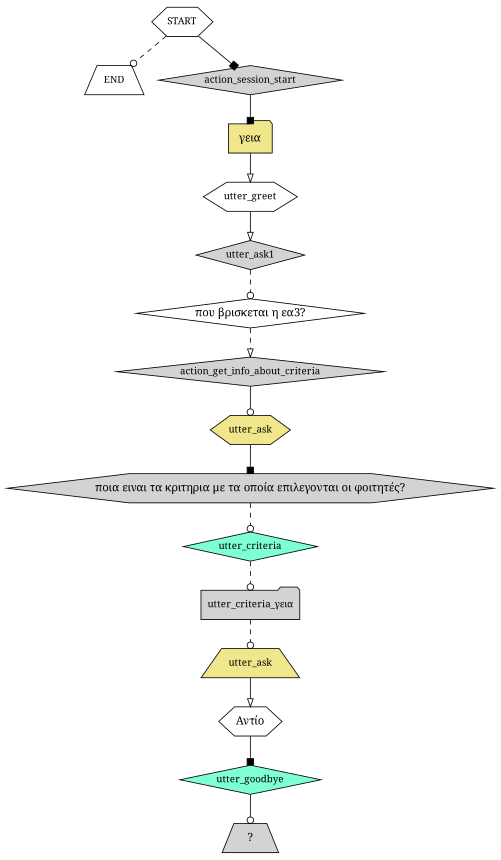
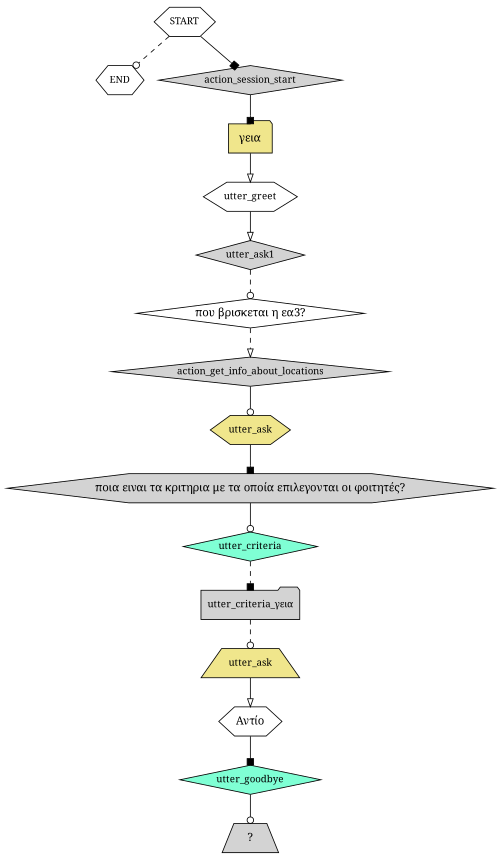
node "END": shape trapezium -> hexagon
node "action_get_info_about_criteria": label "action_get_info_about_criteria" -> "action_get_info_about_locations"
edge "ποια ειναι τα κριτηρια με τα οποία επιλεγονται οι φοιτητές?" -> "utter_criteria": style dashed -> solid
edge "utter_criteria" -> "utter_criteria_γεια": arrowhead odot -> box
